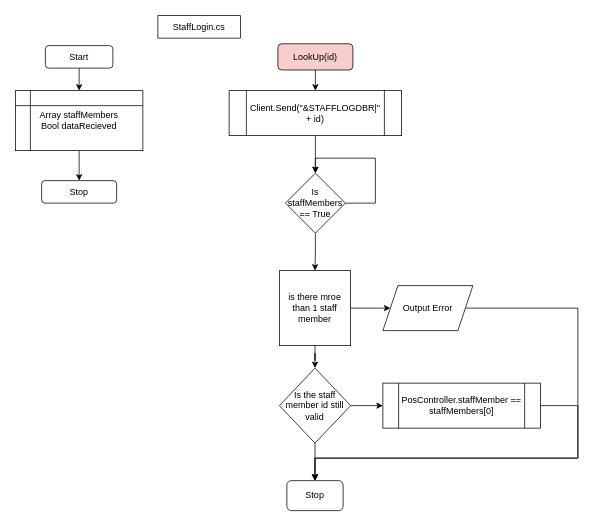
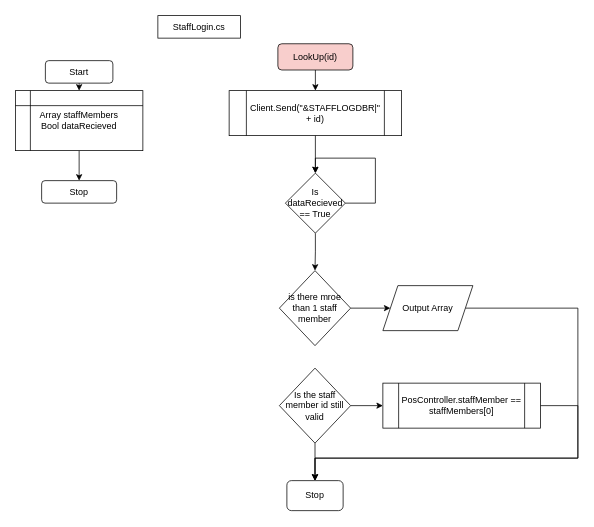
node "Start": moved (79, 57) -> (79, 72)
node "Is staffMembers == True": label "Is staffMembers == True" -> "Is dataRecieved == True"
node "is there mroe than 1 staff member": shape rectangle -> diamond
node "Output Error": label "Output Error" -> "Output Array"
edge "is there mroe than 1 staff member" -> "Is the staff member id still valid": removed
